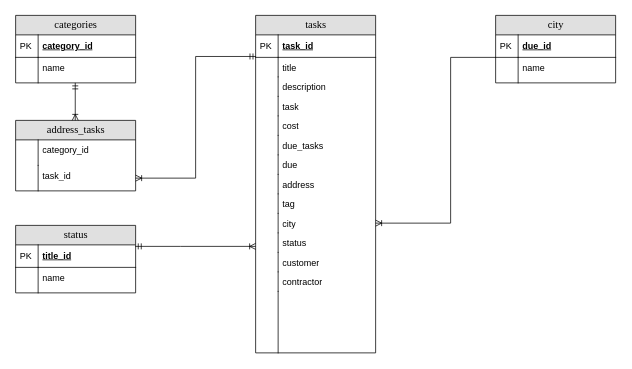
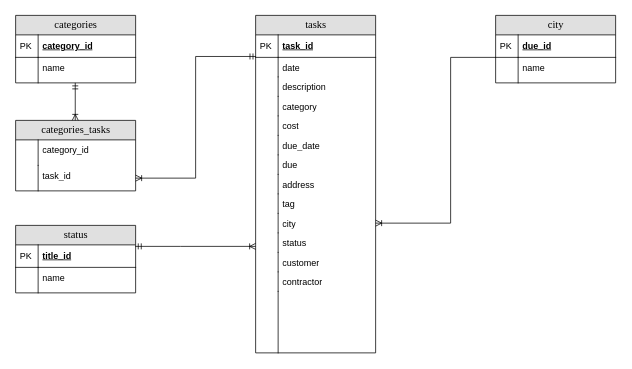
node "title": label "title" -> "date"
node "task": label "task" -> "category"
node "address_tasks": label "address_tasks" -> "categories_tasks"
node "due_tasks": label "due_tasks" -> "due_date"
